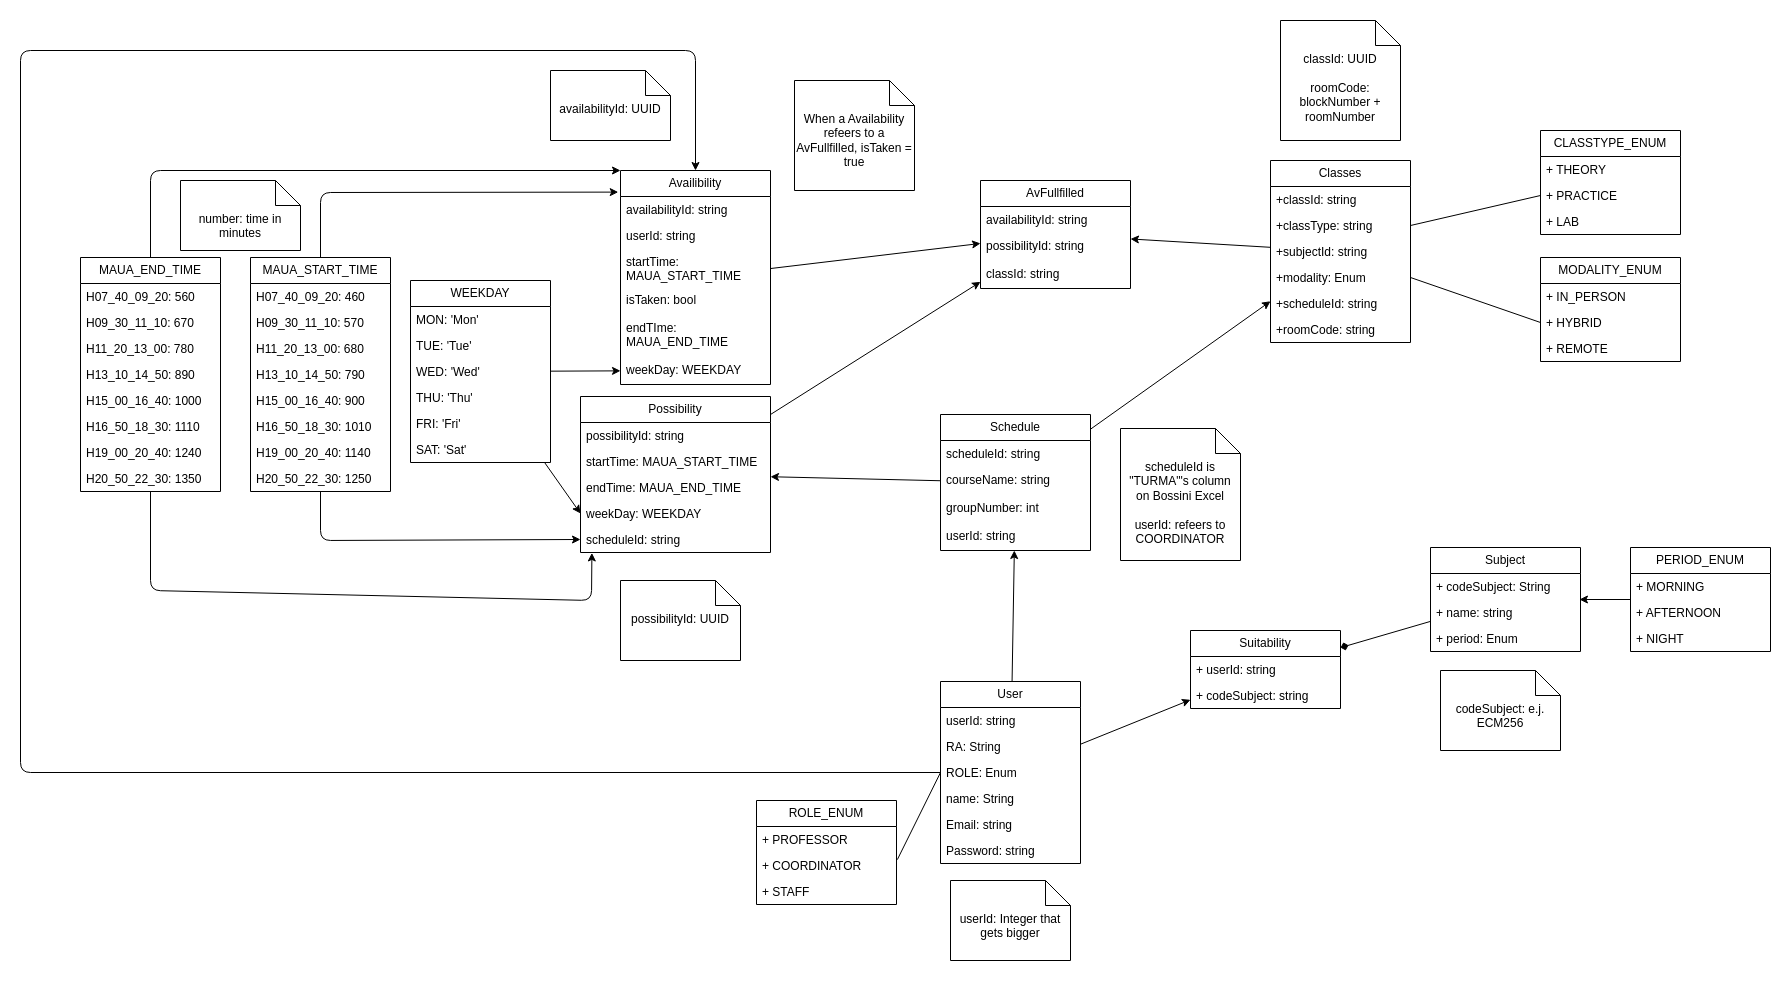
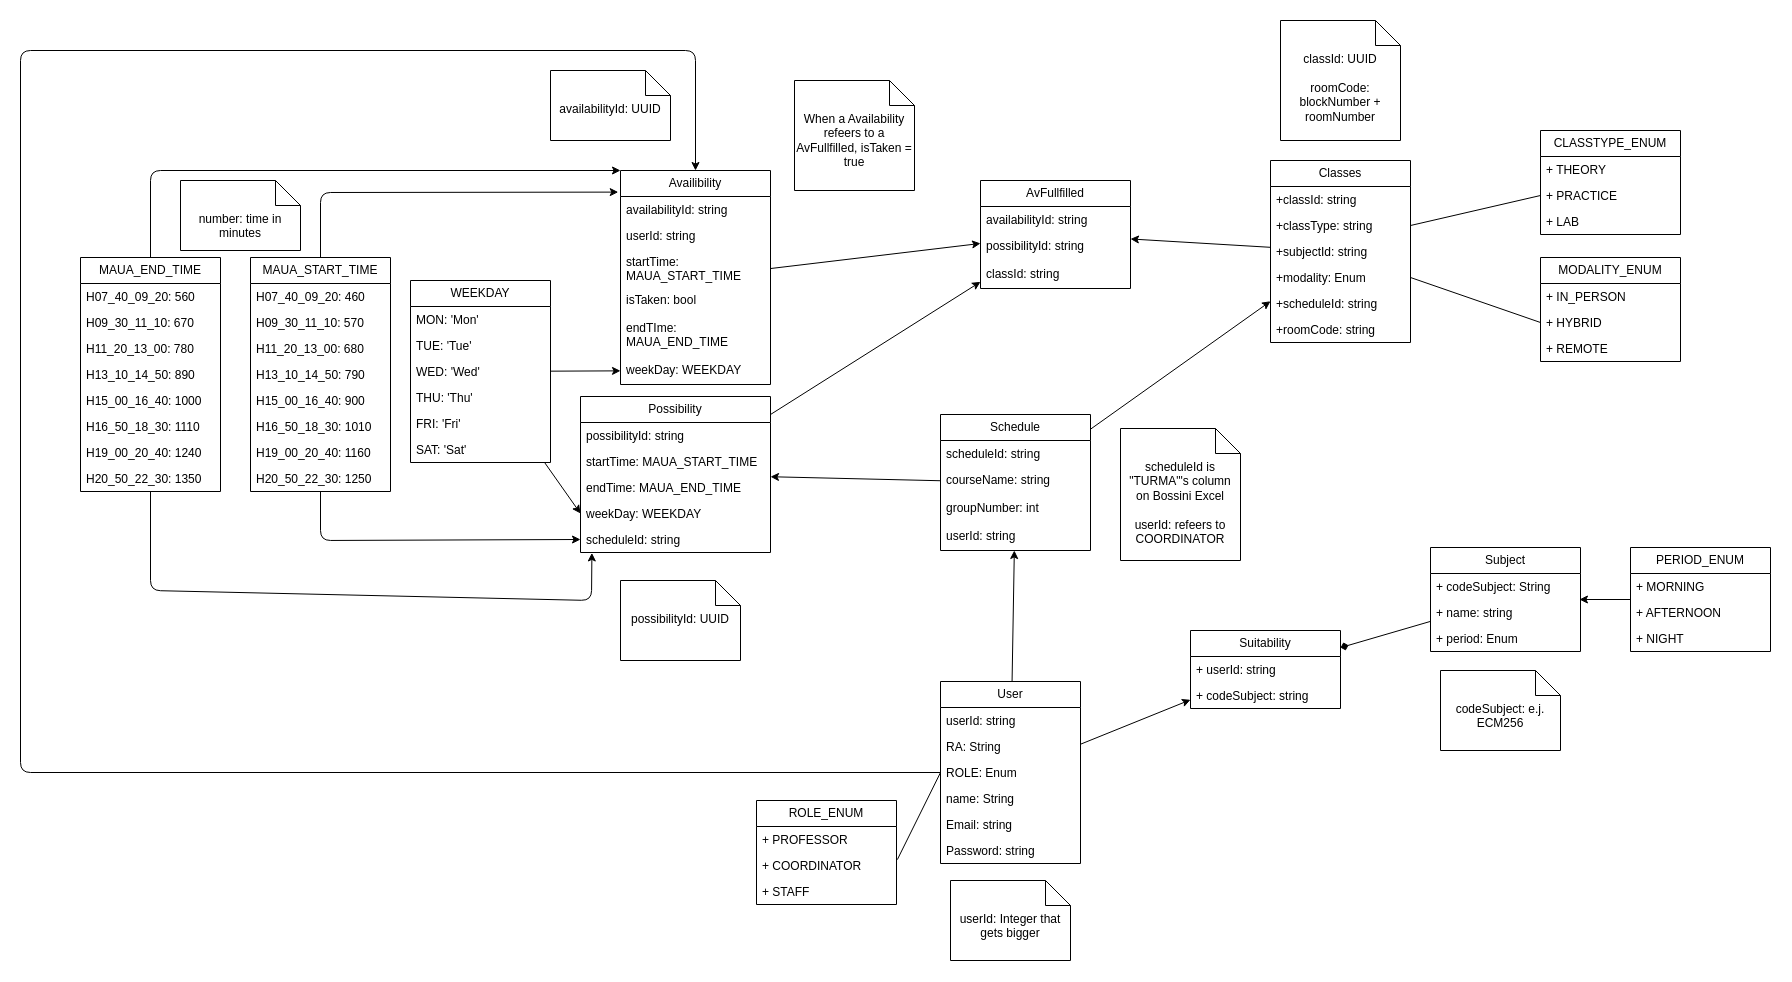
node "H19_00_20_40: 1140": label "H19_00_20_40: 1140" -> "H19_00_20_40: 1160"
